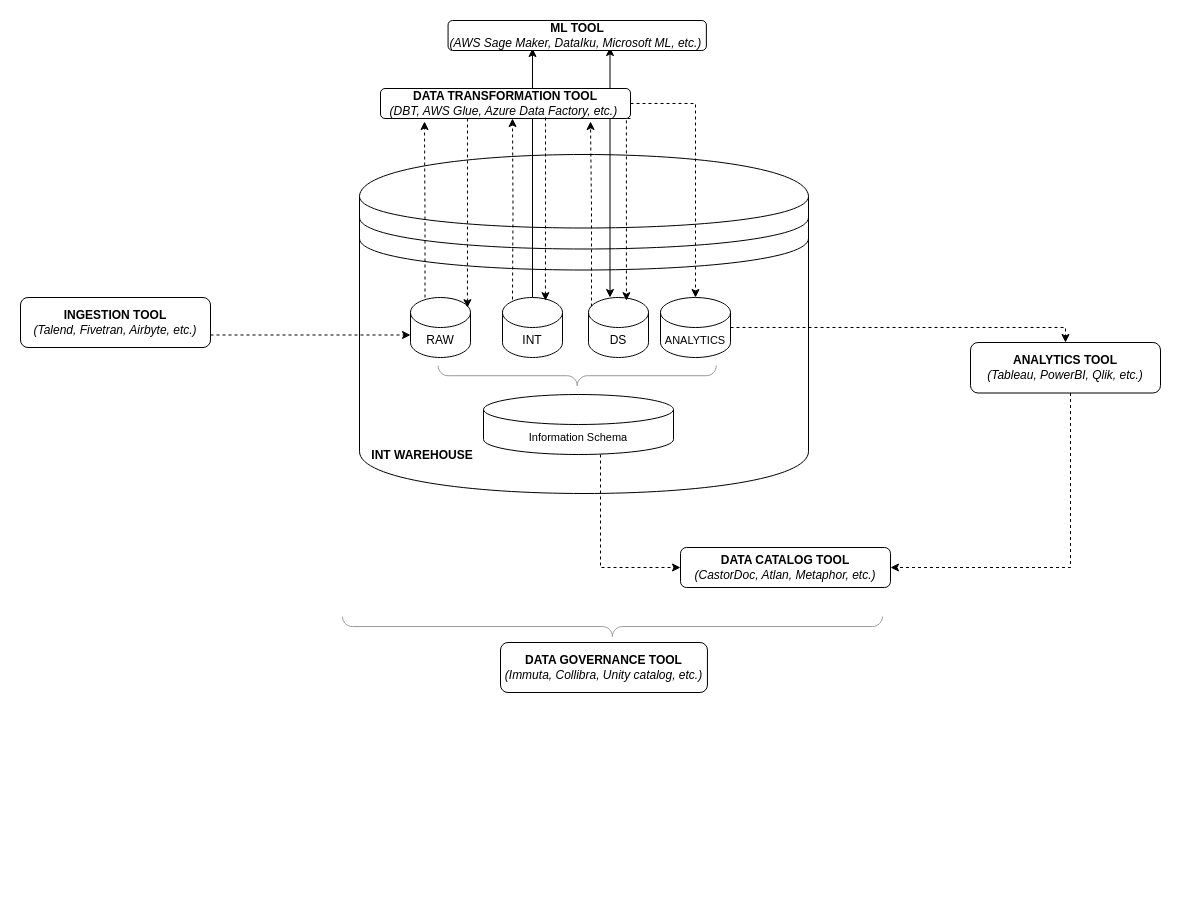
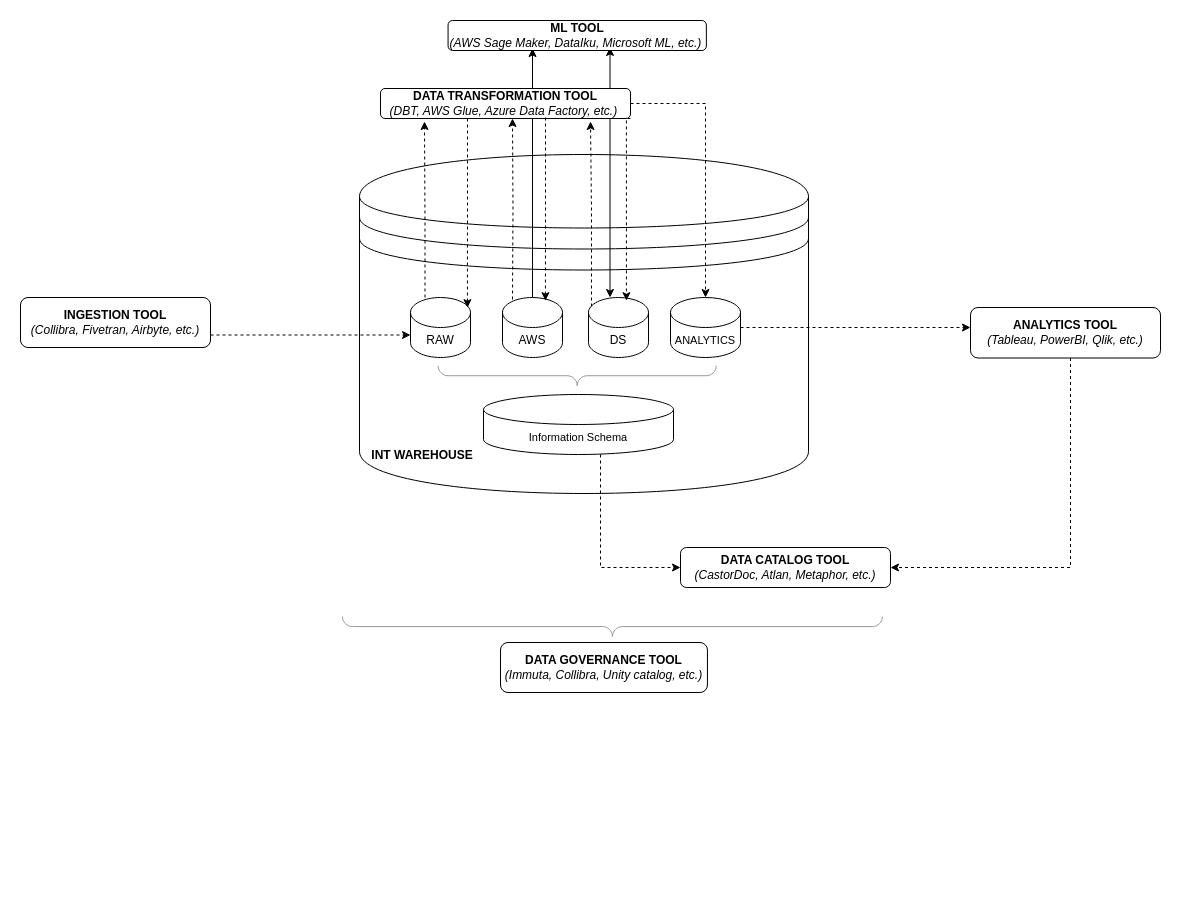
node "INGESTION TOOL (Talend, Fivetran, Airbyte, etc.)": label "INGESTION TOOL (Talend, Fivetran, Airbyte, etc.)" -> "INGESTION TOOL (Collibra, Fivetran, Airbyte, etc.)"
node "ANALYTICS": moved (696, 328) -> (706, 328)
node "INT": label "INT" -> "AWS"
node "ANALYTICS TOOL (Tableau, PowerBI, Qlik, etc.)": moved (1066, 368) -> (1066, 333)
